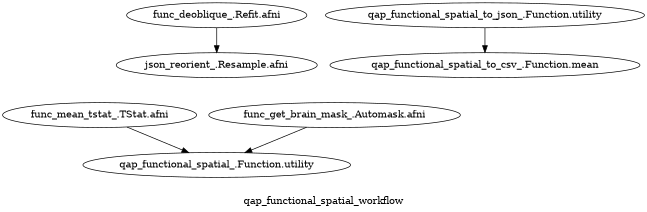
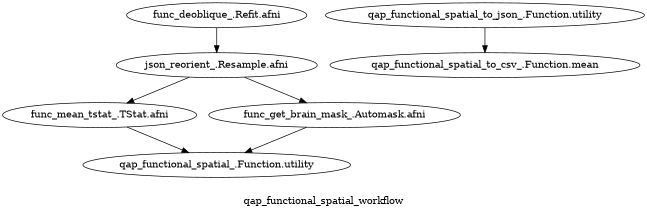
edge "json_reorient_.Resample.afni" -> "func_mean_tstat_.TStat.afni": added
edge "json_reorient_.Resample.afni" -> "func_get_brain_mask_.Automask.afni": added
